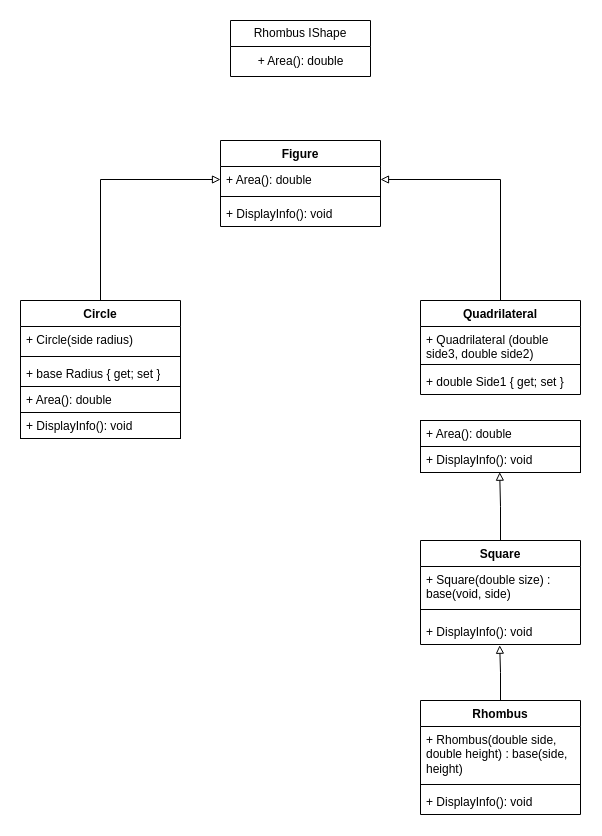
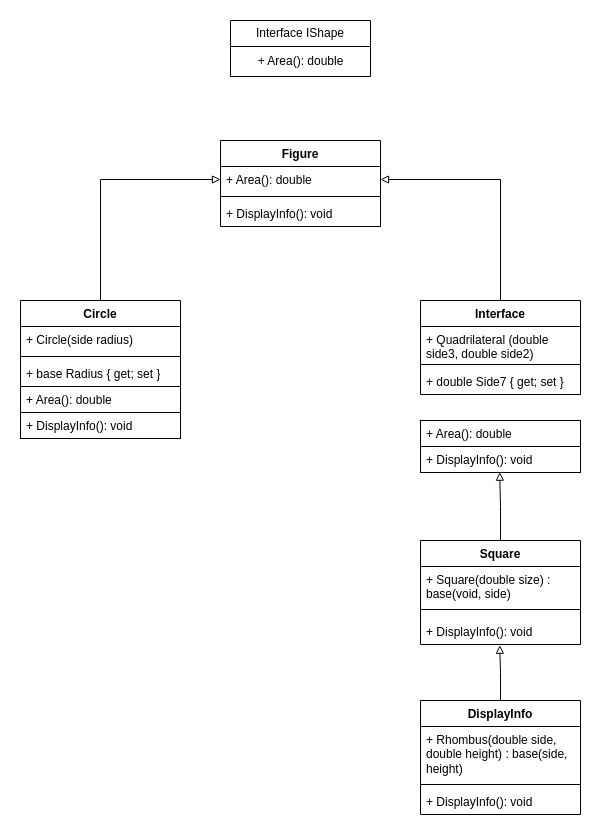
node "Rhombus IShape": label "Rhombus IShape" -> "Interface IShape"
node "Quadrilateral": label "Quadrilateral" -> "Interface"
node "+ double Side1 { get; set }": label "+ double Side1 { get; set }" -> "+ double Side7 { get; set }"
node "Rhombus": label "Rhombus" -> "DisplayInfo"
